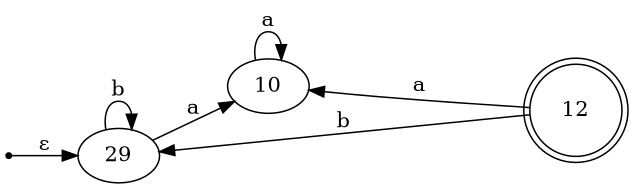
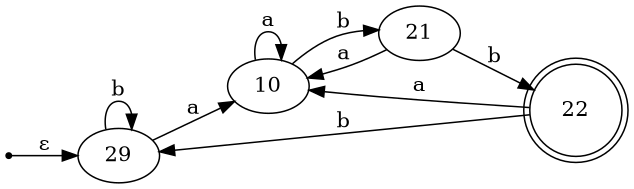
node "21": added
node "12": label "12" -> "22"
